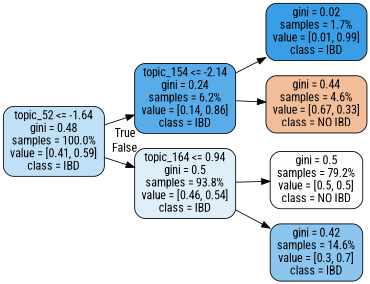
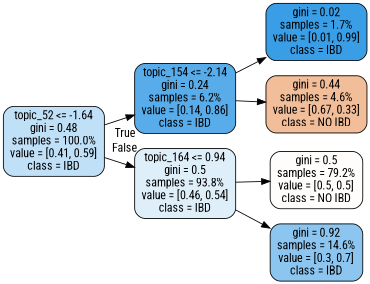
node "gini = 0.42 samples = 14.6% value = [0.3, 0.7] class = IBD": label "gini = 0.42 samples = 14.6% value = [0.3, 0.7] class = IBD" -> "gini = 0.92 samples = 14.6% value = [0.3, 0.7] class = IBD"
